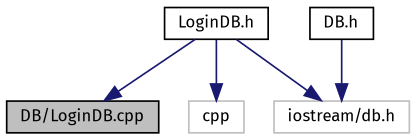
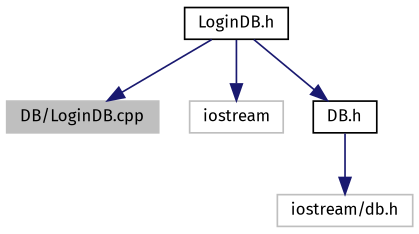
edge "LoginDB.h" -> "iostream/db.h": now "LoginDB.h" -> "DB.h"
node "DB/LoginDB.cpp": color black -> grey75
node "cpp": label "cpp" -> "iostream"
